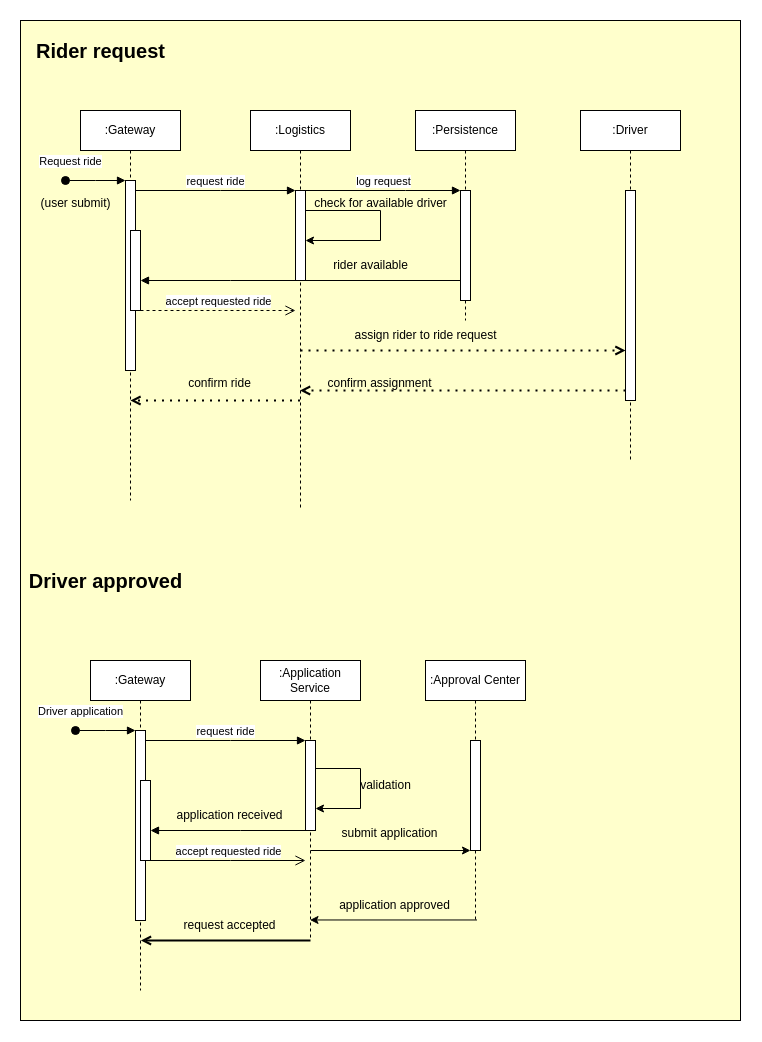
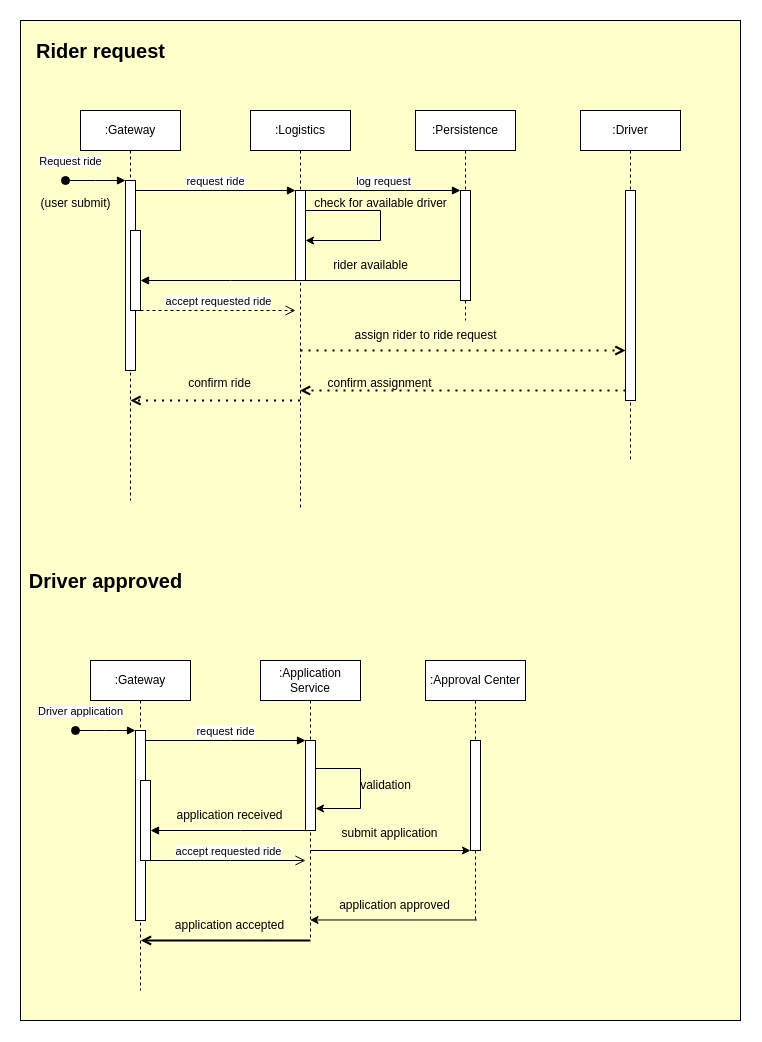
node "request accepted": label "request accepted" -> "application accepted"
